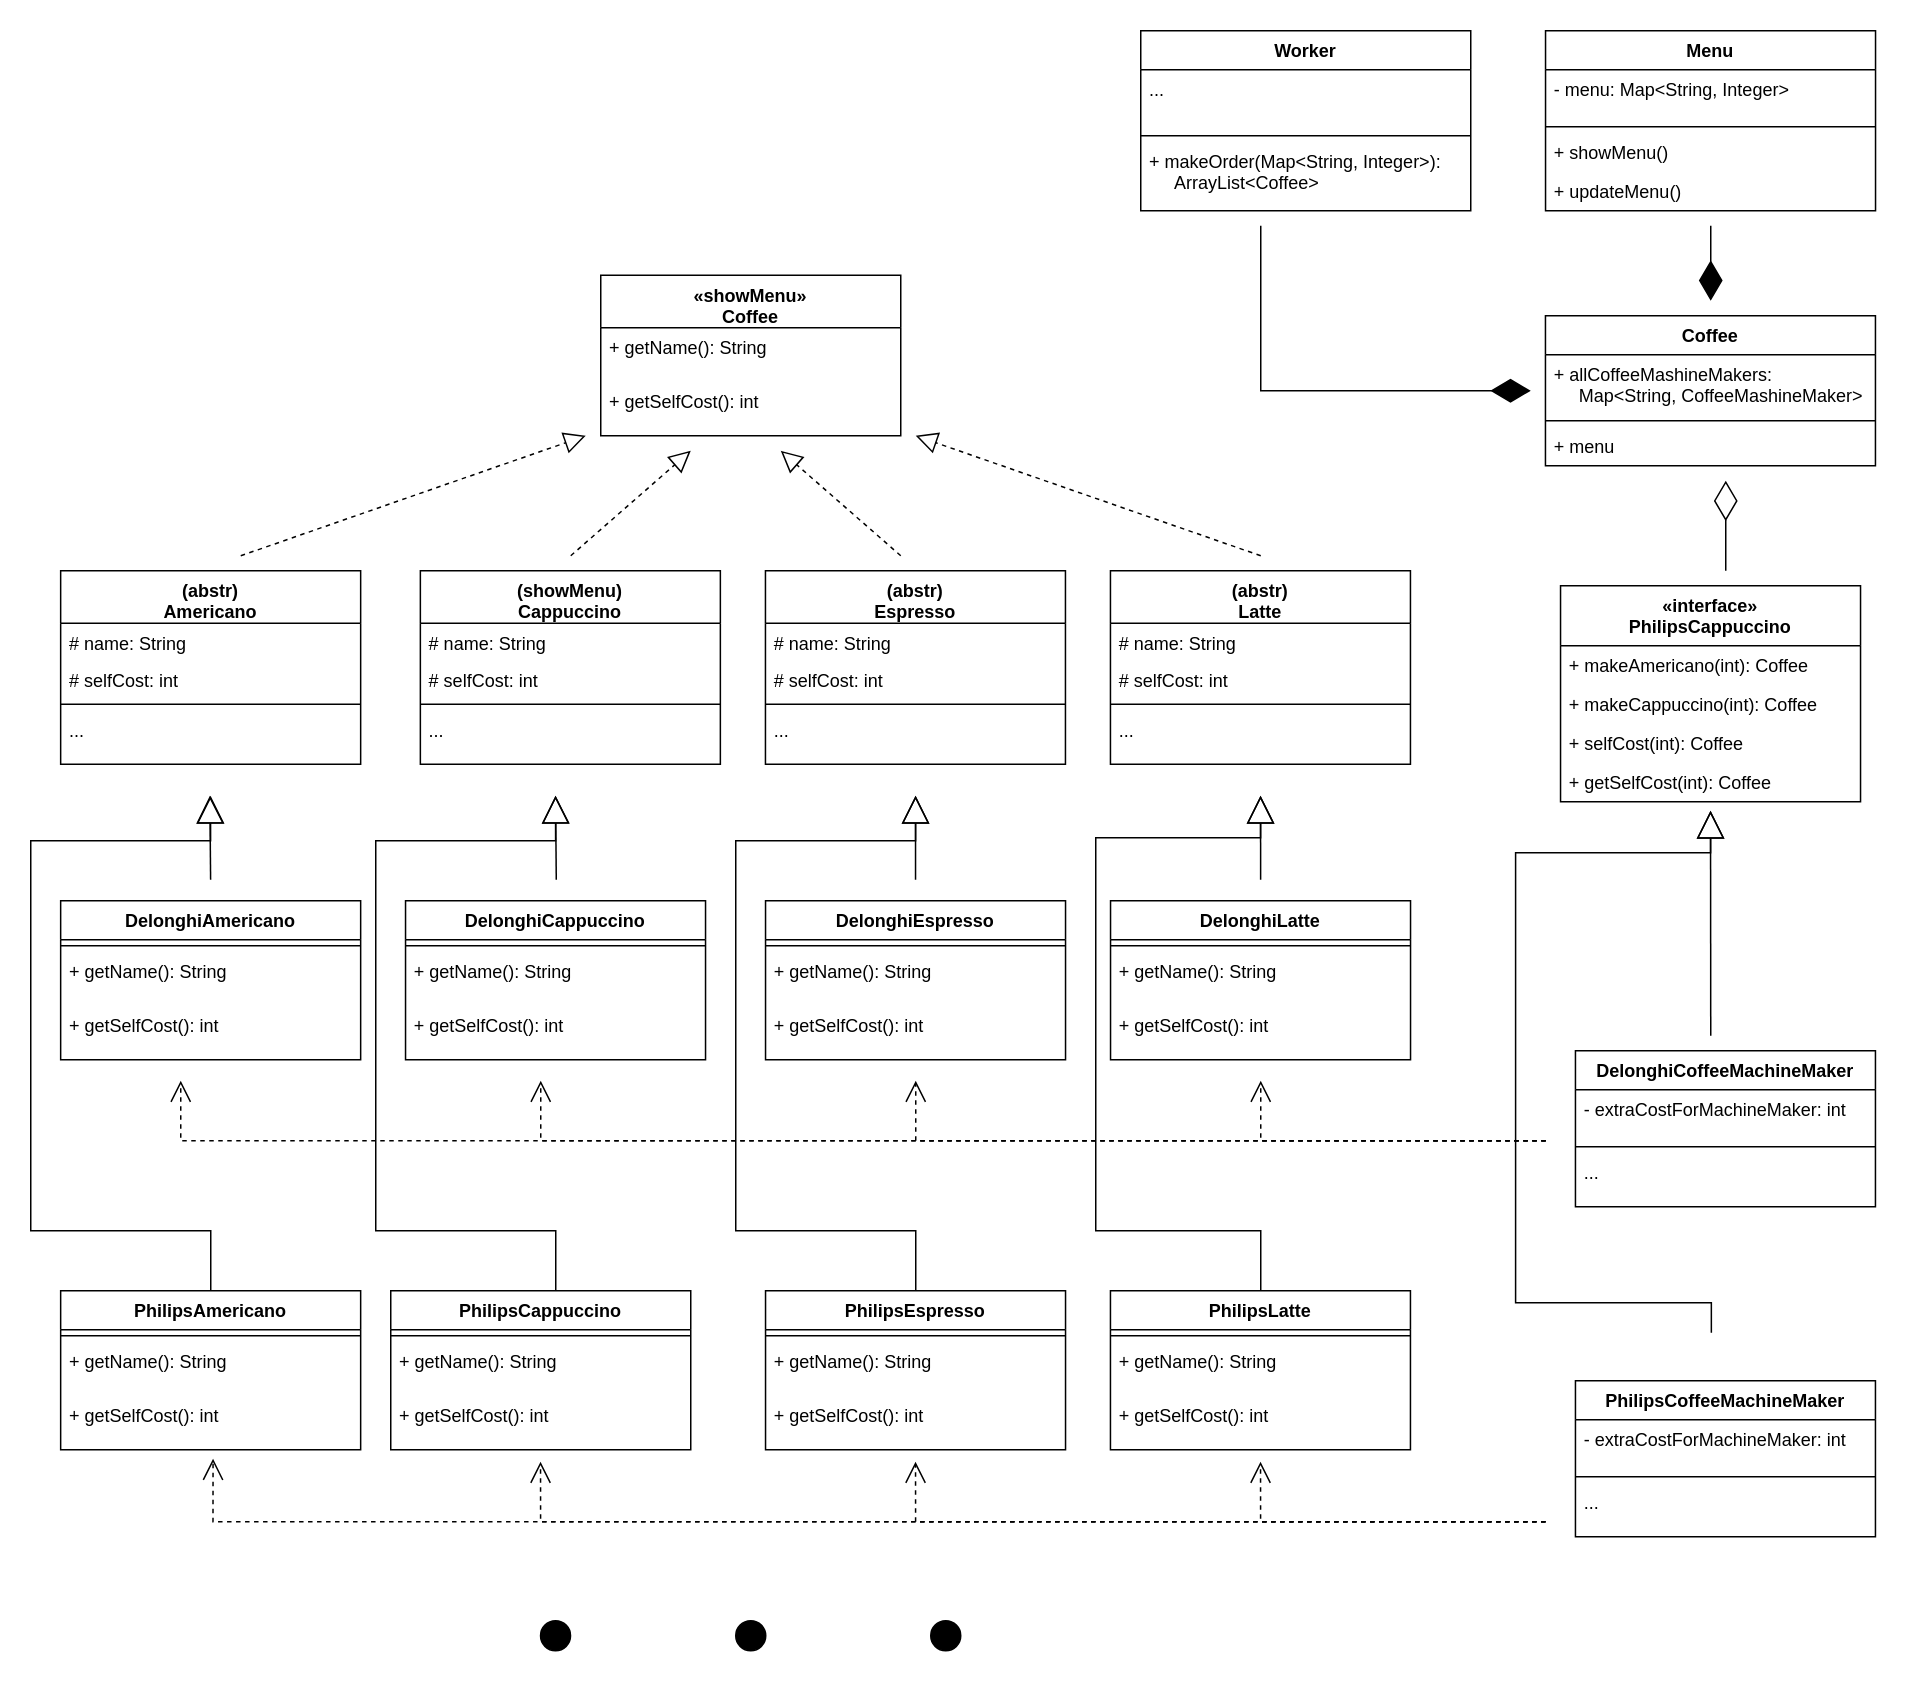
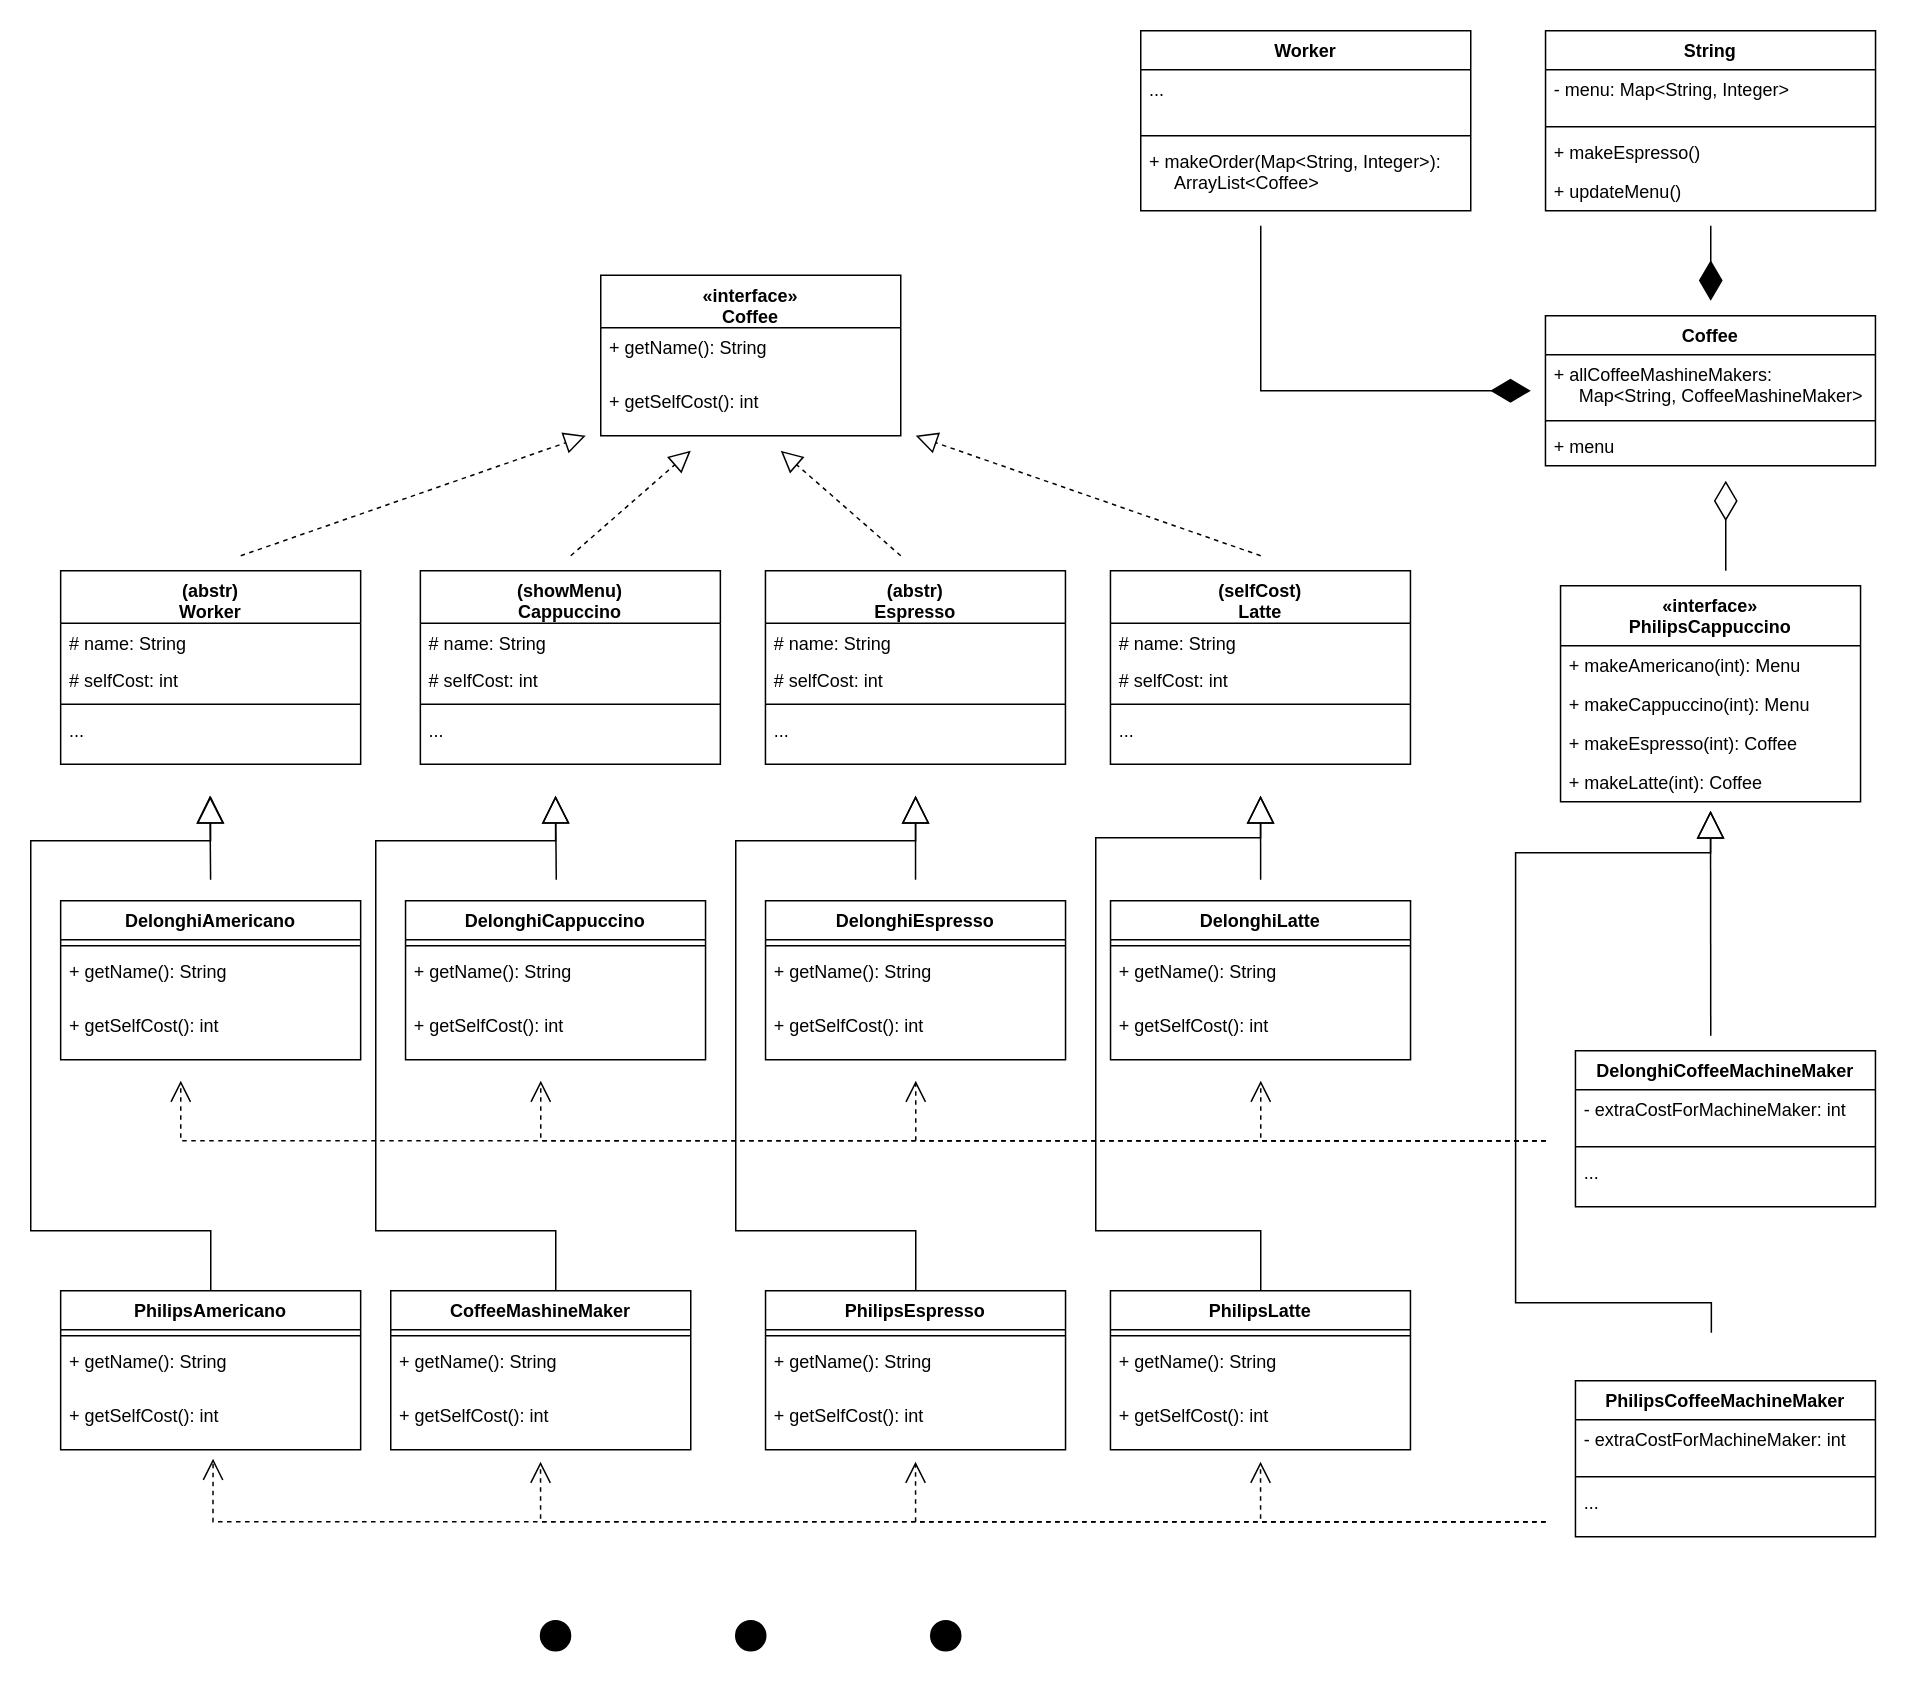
node "Menu": label "Menu" -> "String"
node "+ showMenu()": label "+ showMenu()" -> "+ makeEspresso()"
node "«showMenu» Coffee": label "«showMenu» Coffee" -> "«interface» Coffee"
node "(abstr) Americano": label "(abstr) Americano" -> "(abstr) Worker"
node "(abstr) Latte": label "(abstr) Latte" -> "(selfCost) Latte"
node "+ makeAmericano(int): Coffee": label "+ makeAmericano(int): Coffee" -> "+ makeAmericano(int): Menu"
node "+ makeCappuccino(int): Coffee": label "+ makeCappuccino(int): Coffee" -> "+ makeCappuccino(int): Menu"
node "+ selfCost(int): Coffee": label "+ selfCost(int): Coffee" -> "+ makeEspresso(int): Coffee"
node "+ getSelfCost(int): Coffee": label "+ getSelfCost(int): Coffee" -> "+ makeLatte(int): Coffee"
node "PhilipsCappuccino": label "PhilipsCappuccino" -> "CoffeeMashineMaker"
